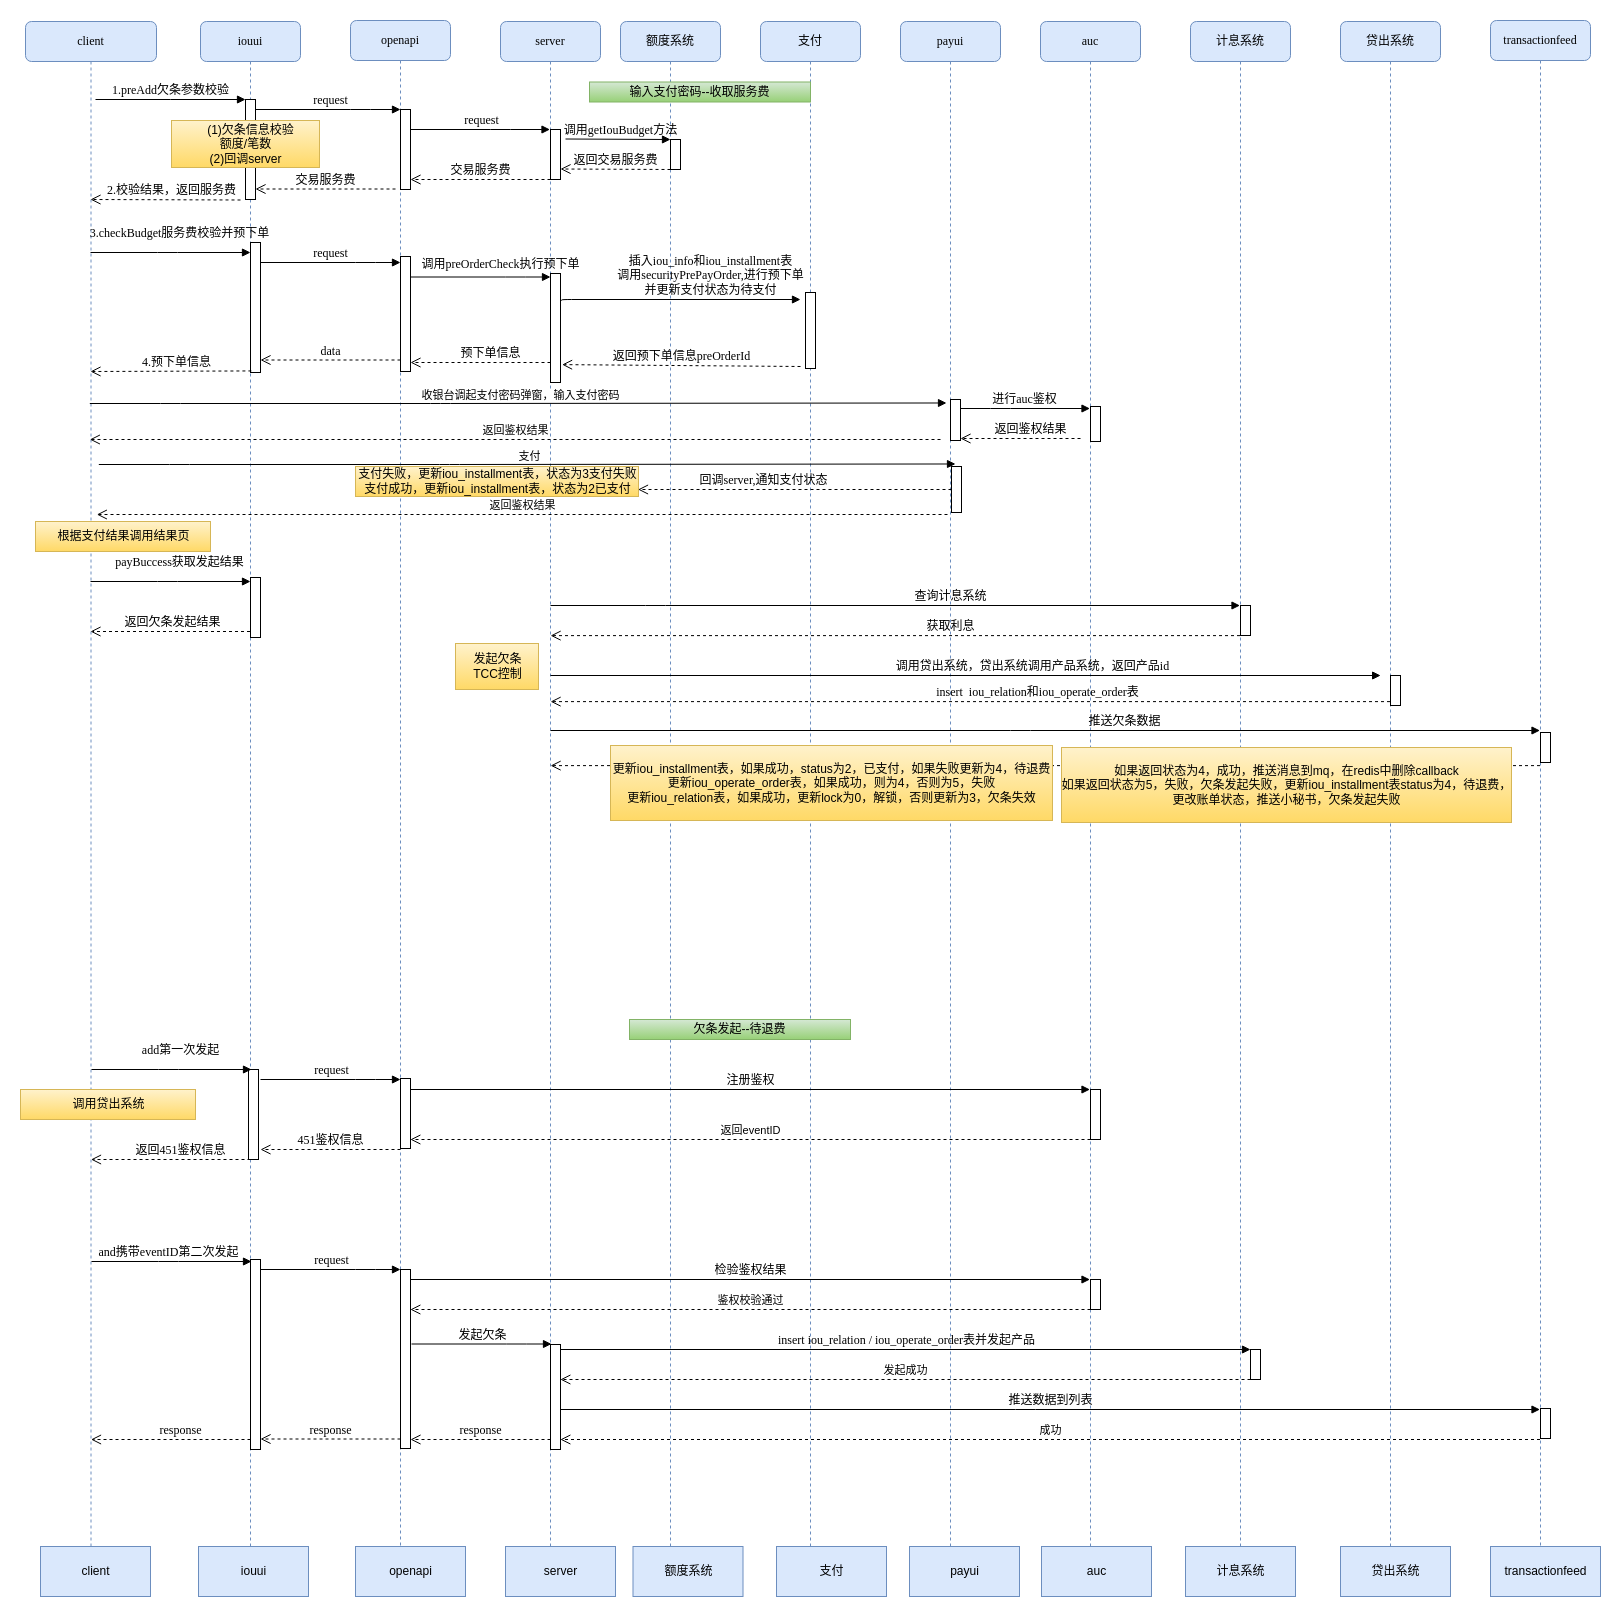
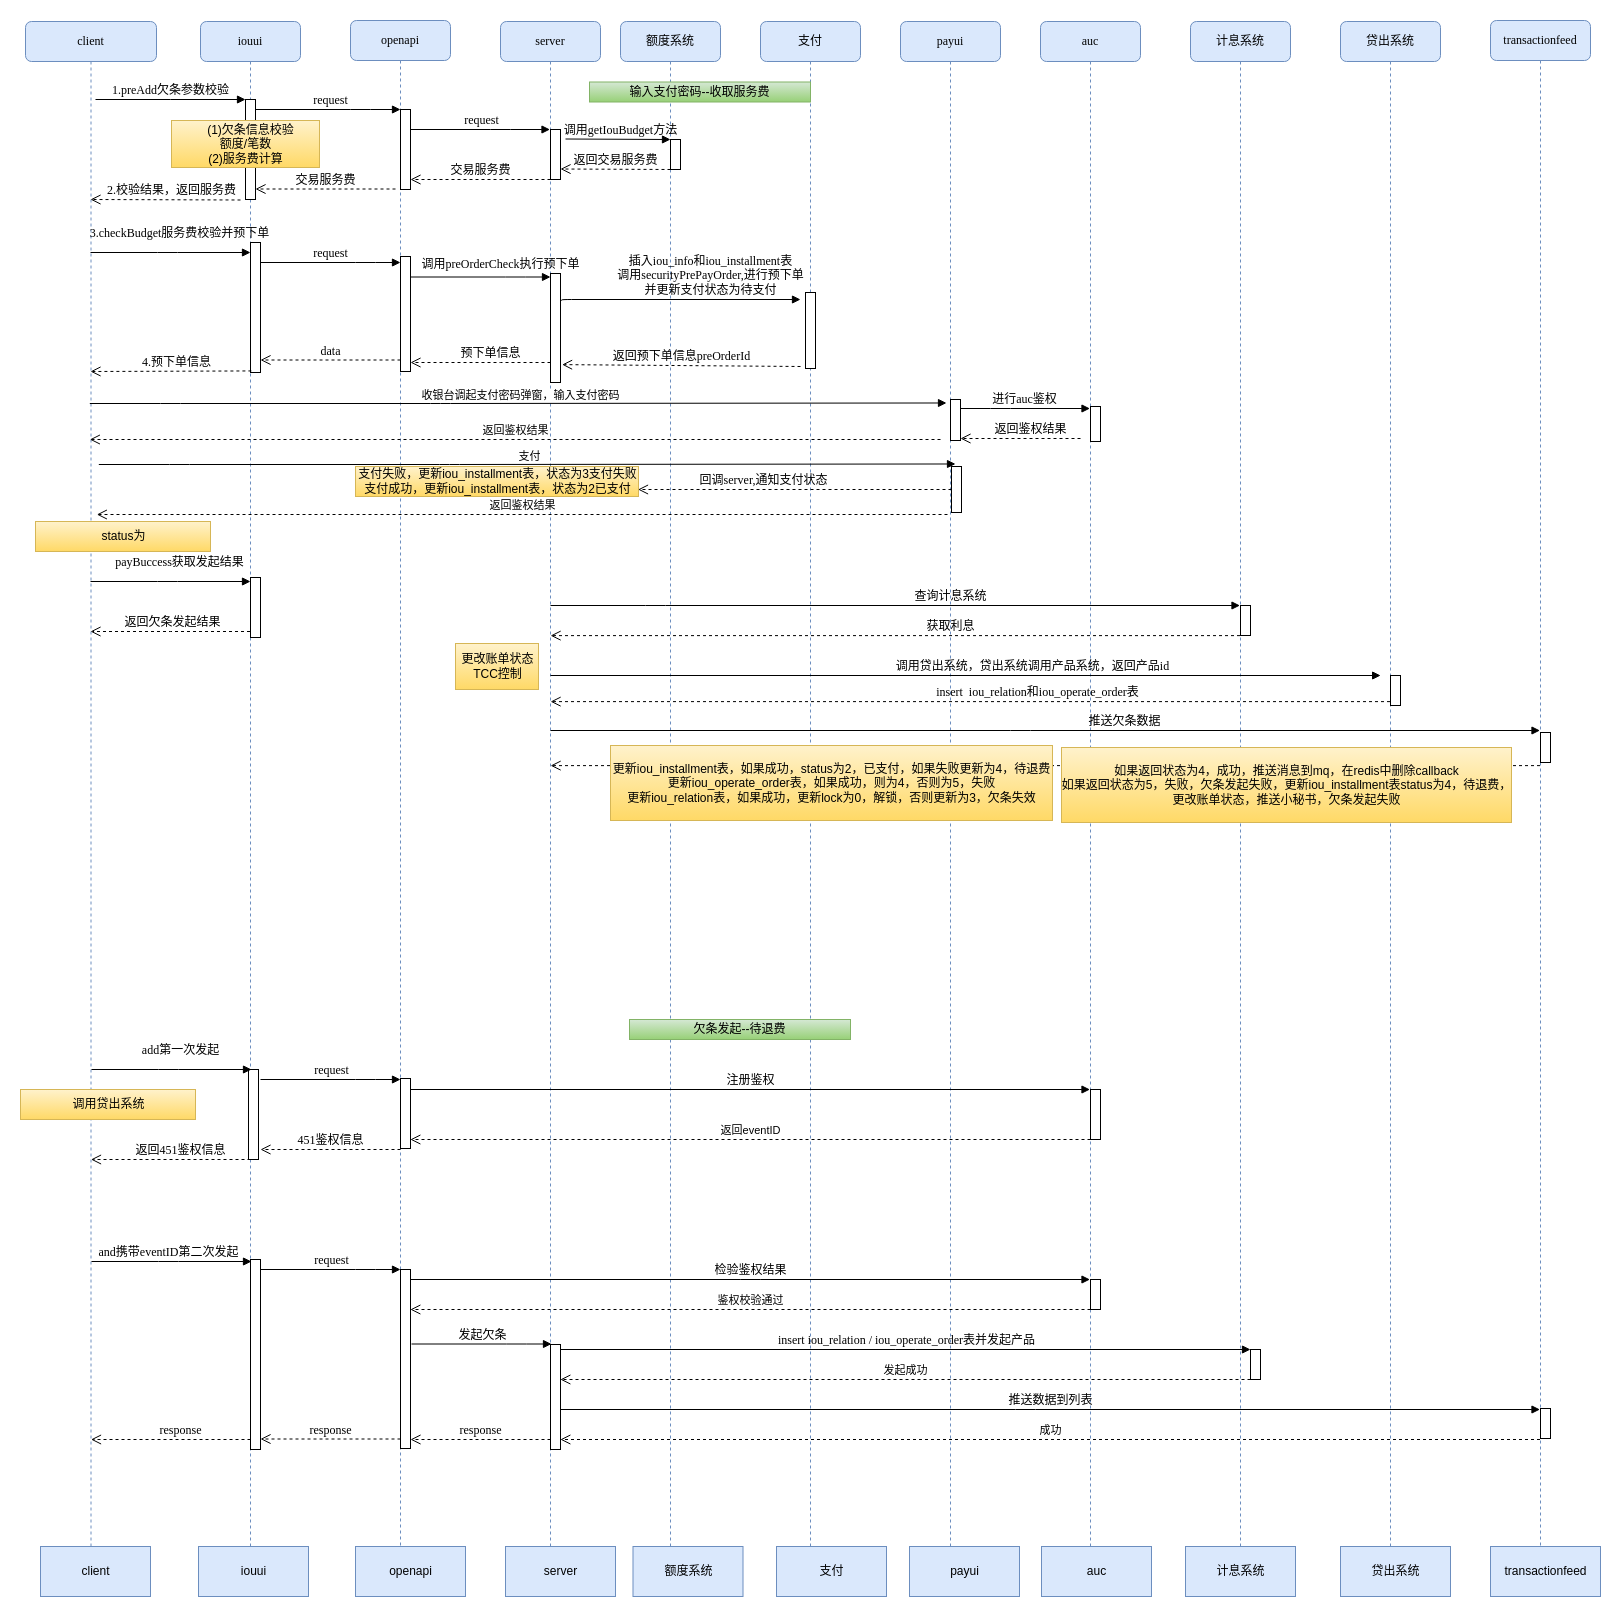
node "(1)欠条信息校验 额度/笔数 (2)回调server": label "(1)欠条信息校验 额度/笔数 (2)回调server" -> "(1)欠条信息校验 额度/笔数 (2)服务费计算"
node "根据支付结果调用结果页": label "根据支付结果调用结果页" -> "status为"
node "发起欠条 TCC控制": label "发起欠条 TCC控制" -> "更改账单状态 TCC控制"
